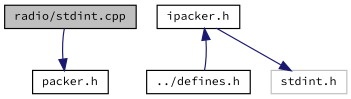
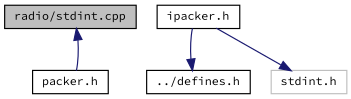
edge "radio/stdint.cpp" -> "packer.h": reversed
edge "../defines.h" -> "ipacker.h": reversed
